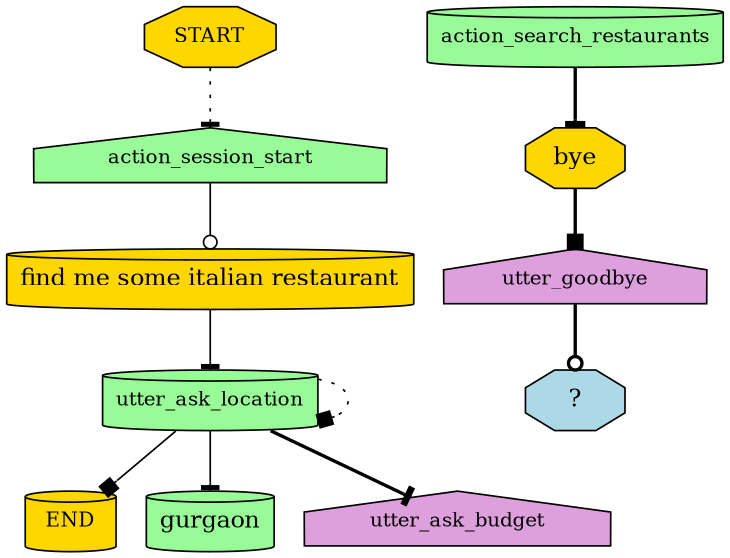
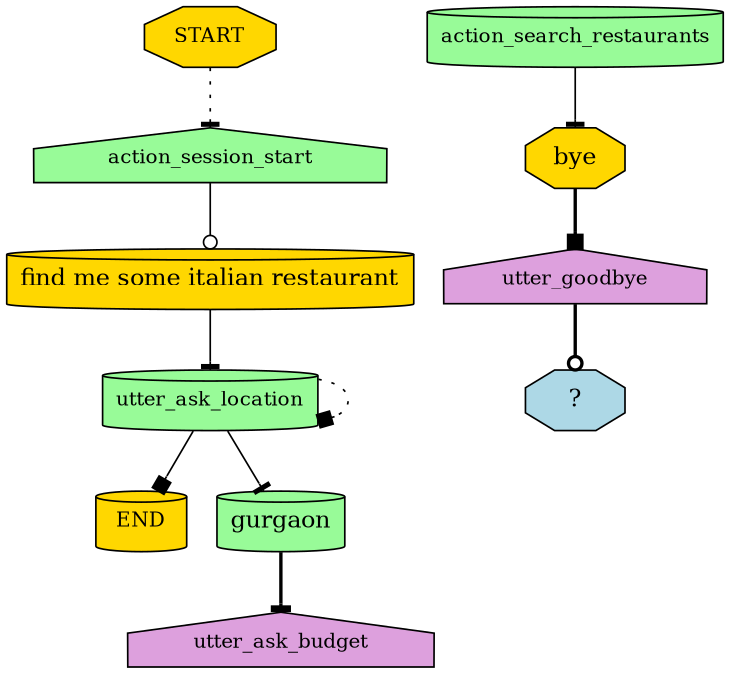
edge "action_search_restaurants" -> "bye": style bold -> solid
edge "utter_ask_location" -> "utter_ask_budget": now "gurgaon" -> "utter_ask_budget"
